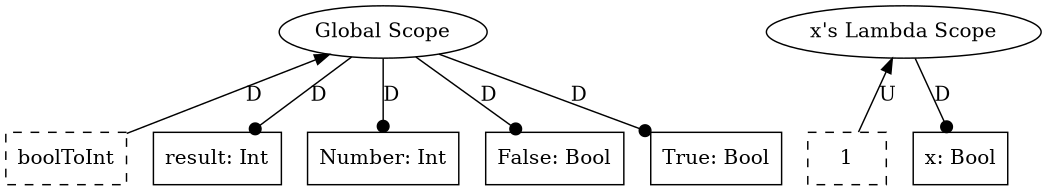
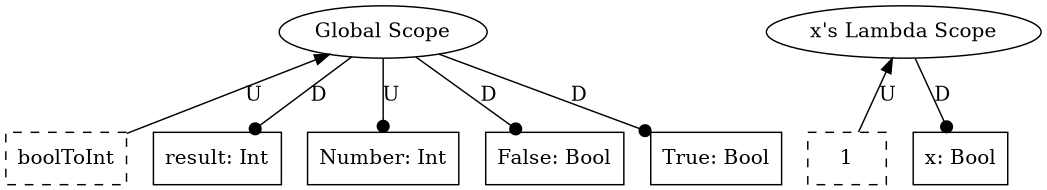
edge "Global Scope" -- "boolToInt": label "D" -> "U"
edge "Global Scope" -- "Number: Int": label "D" -> "U"
